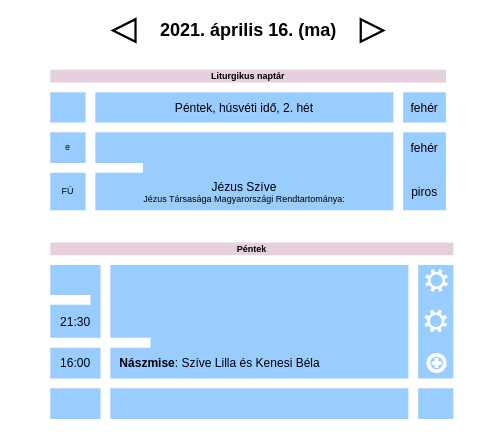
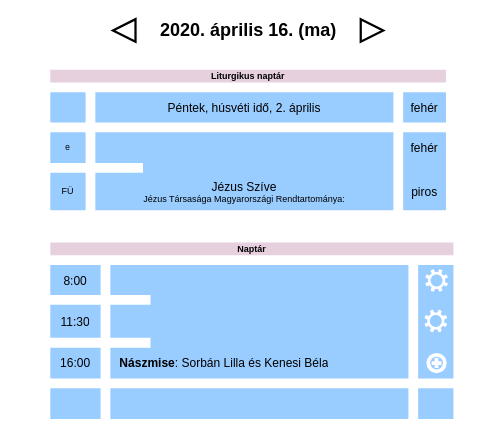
node "2021. április 16. (ma)": label "2021. április 16. (ma)" -> "2020. április 16. (ma)"
node "Péntek, húsvéti idő, 2. hét": label "Péntek, húsvéti idő, 2. hét" -> "Péntek, húsvéti idő, 2. április"
node "Péntek": label "Péntek" -> "Naptár"
node "8:00": added
node "21:30": label "21:30" -> "11:30"
node "Nászmise: Szíve Lilla és Kenesi Béla": label "Nászmise: Szíve Lilla és Kenesi Béla" -> "Nászmise: Sorbán Lilla és Kenesi Béla"
